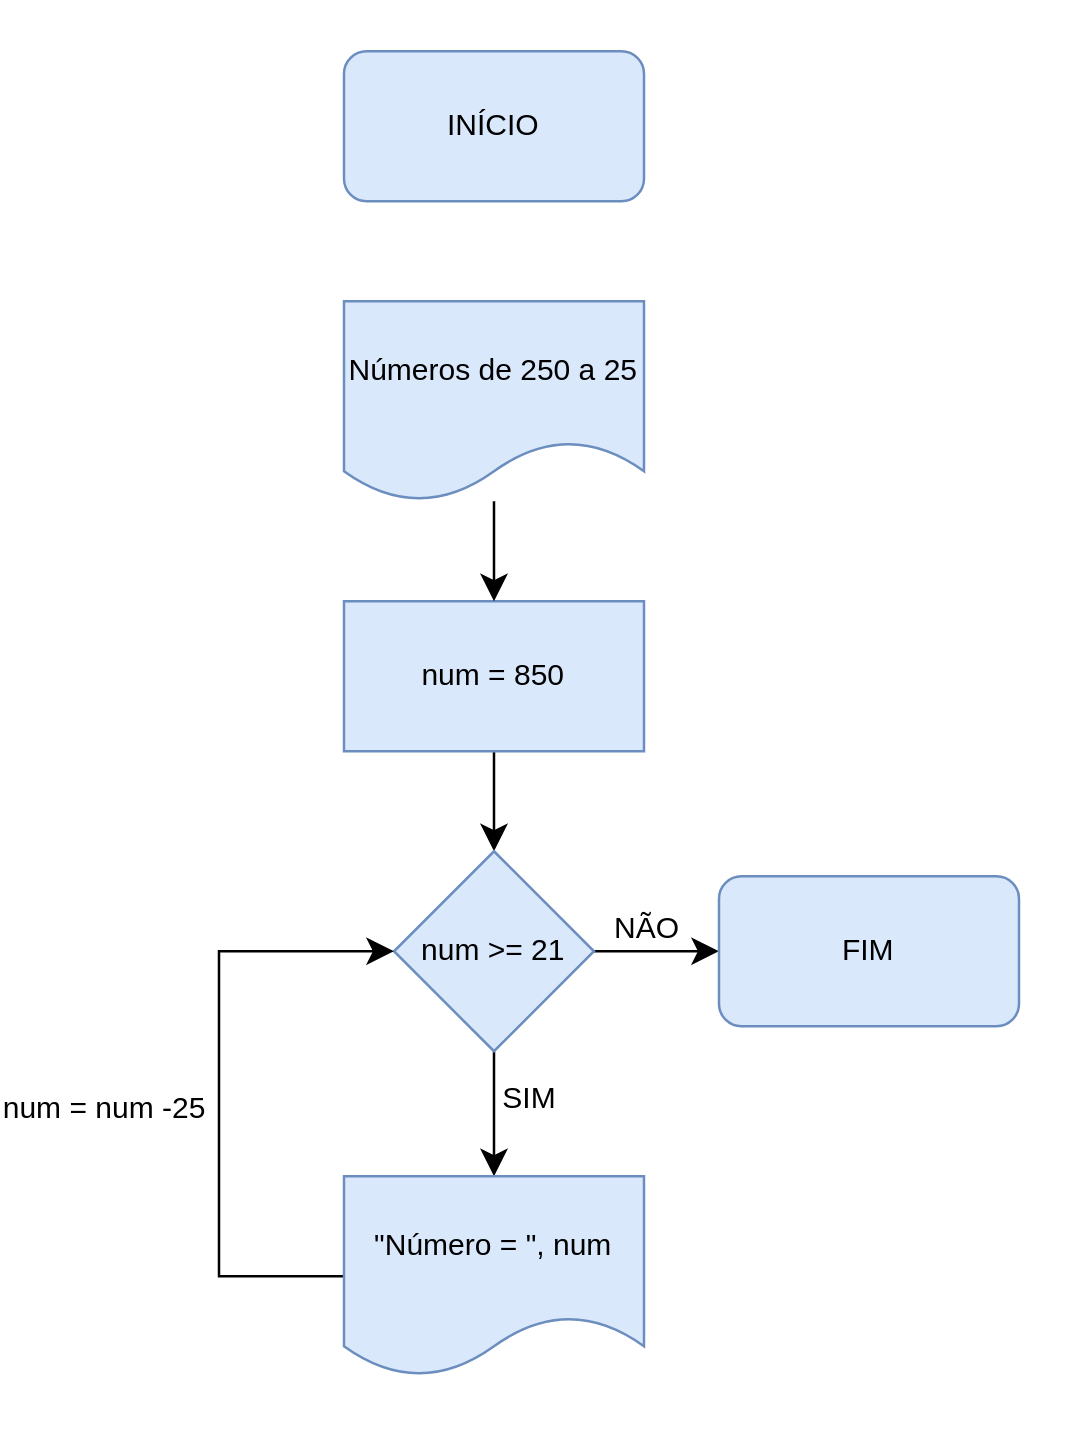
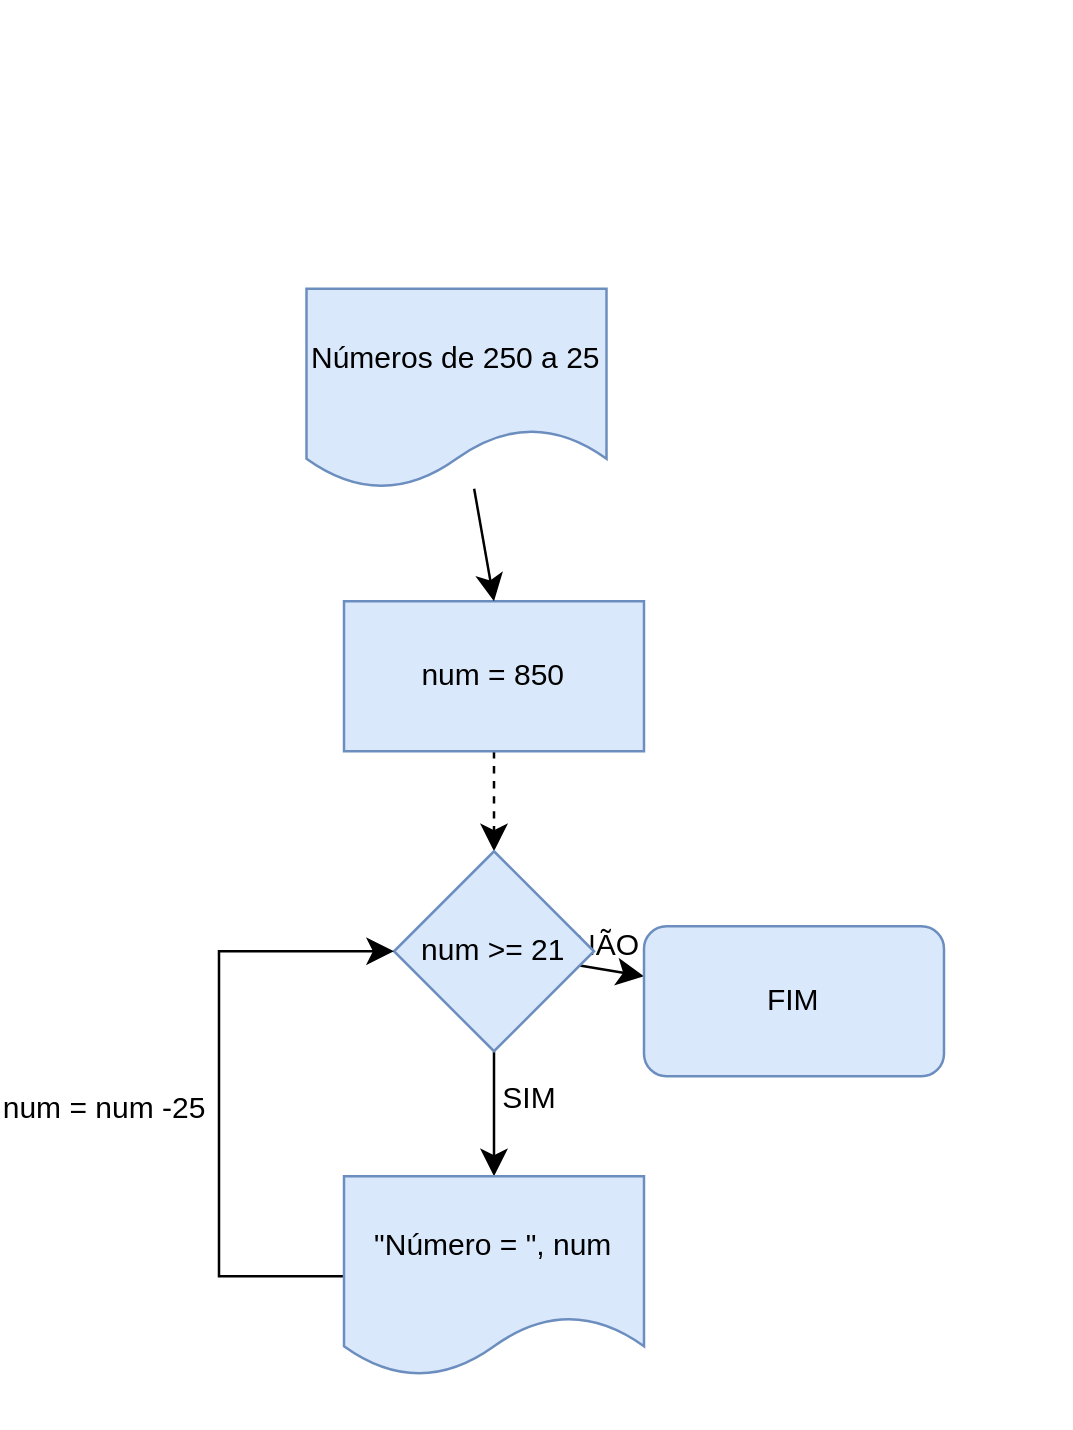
node "INÍCIO": removed
node "Números de 250 a 25": moved (494, 401) -> (456, 389)
edge "num = 850" -> "num >= 21": style solid -> dashed
node "FIM": moved (869, 951) -> (794, 1001)
